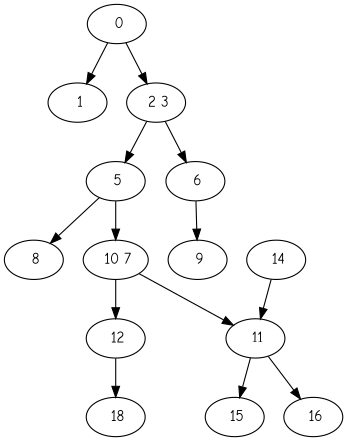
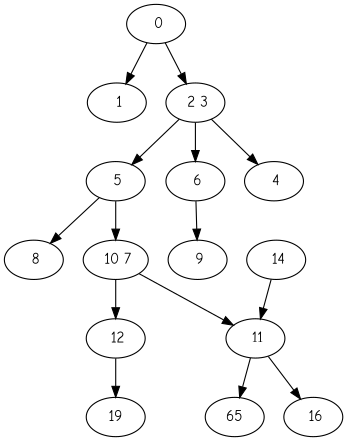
node "4": added
node "18": label "18" -> "19"
node "15": label "15" -> "65"
